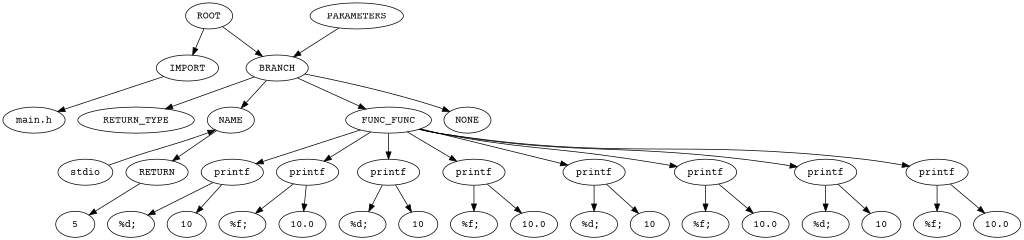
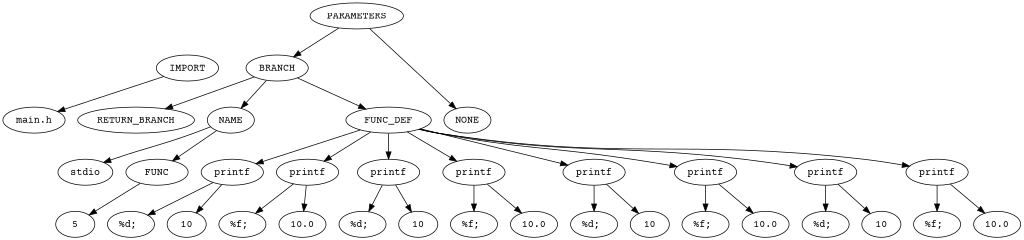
node "ROOT": removed
edge "BRANCH" -> "NONE": now "PARAMETERS" -> "NONE"
node "RETURN_TYPE": label "RETURN_TYPE" -> "RETURN_BRANCH"
node "FUNC_FUNC": label "FUNC_FUNC" -> "FUNC_DEF"
edge "stdio" -> "NAME": reversed
node "RETURN": label "RETURN" -> "FUNC"
